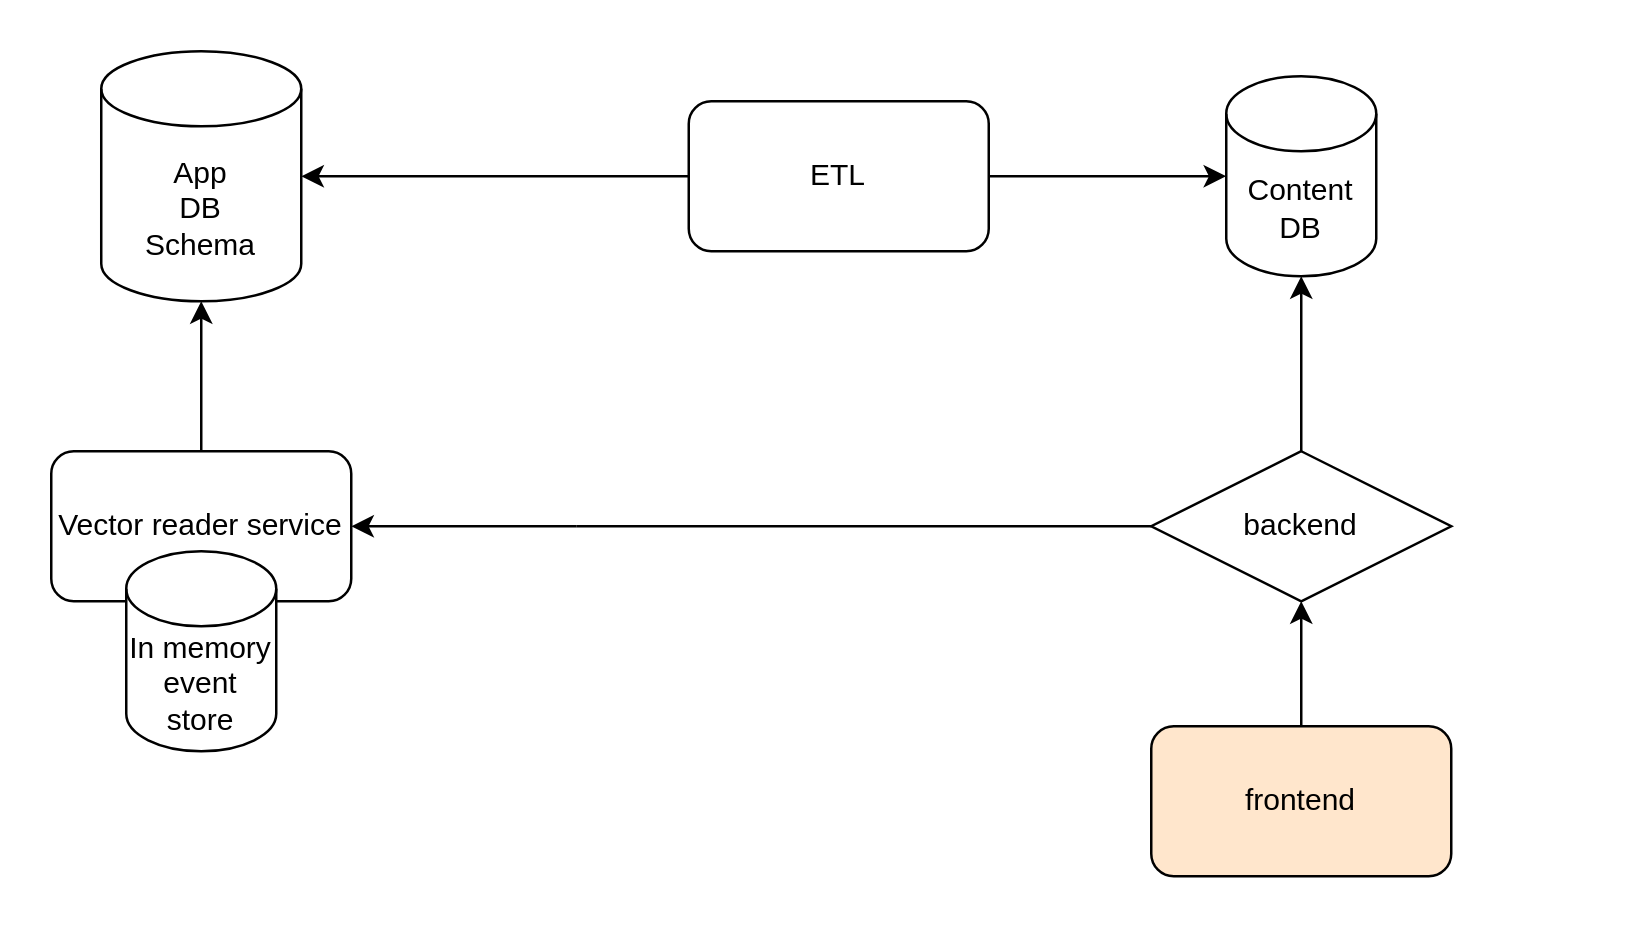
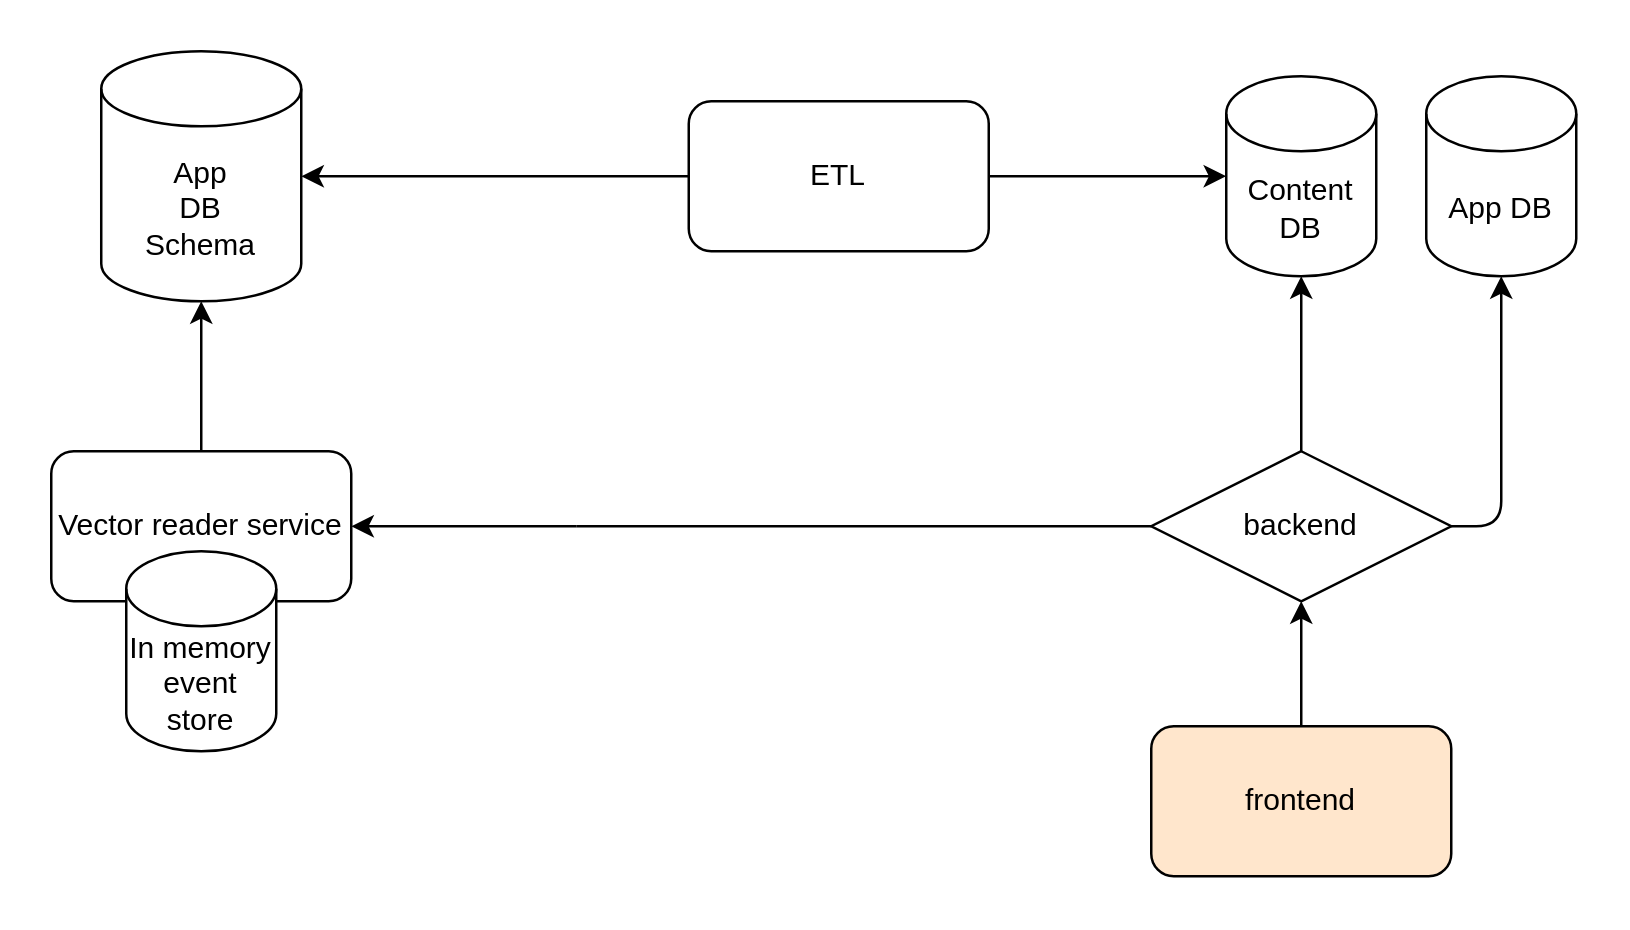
node "App DB": added
edge "backend" -> "App DB": added
